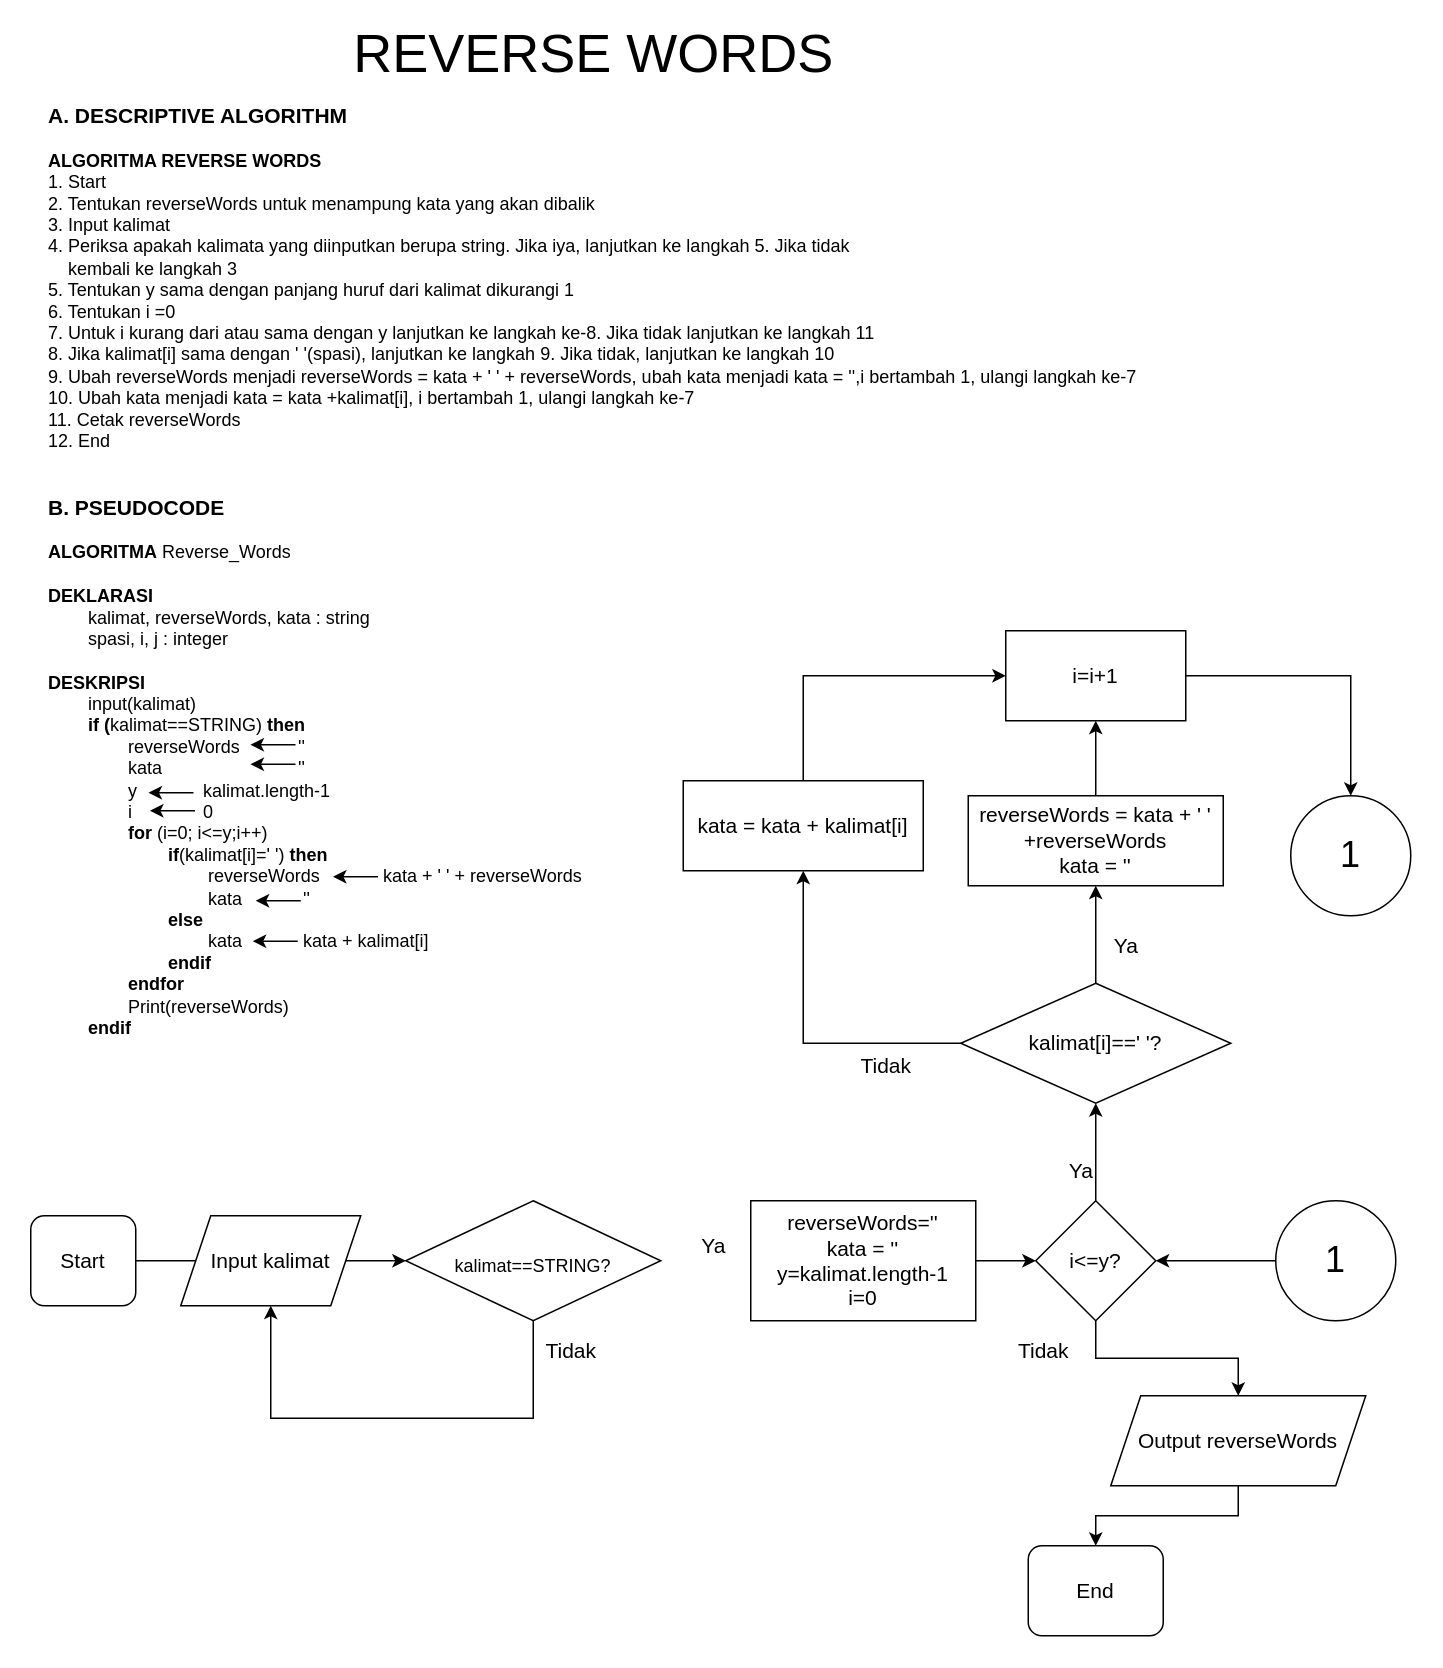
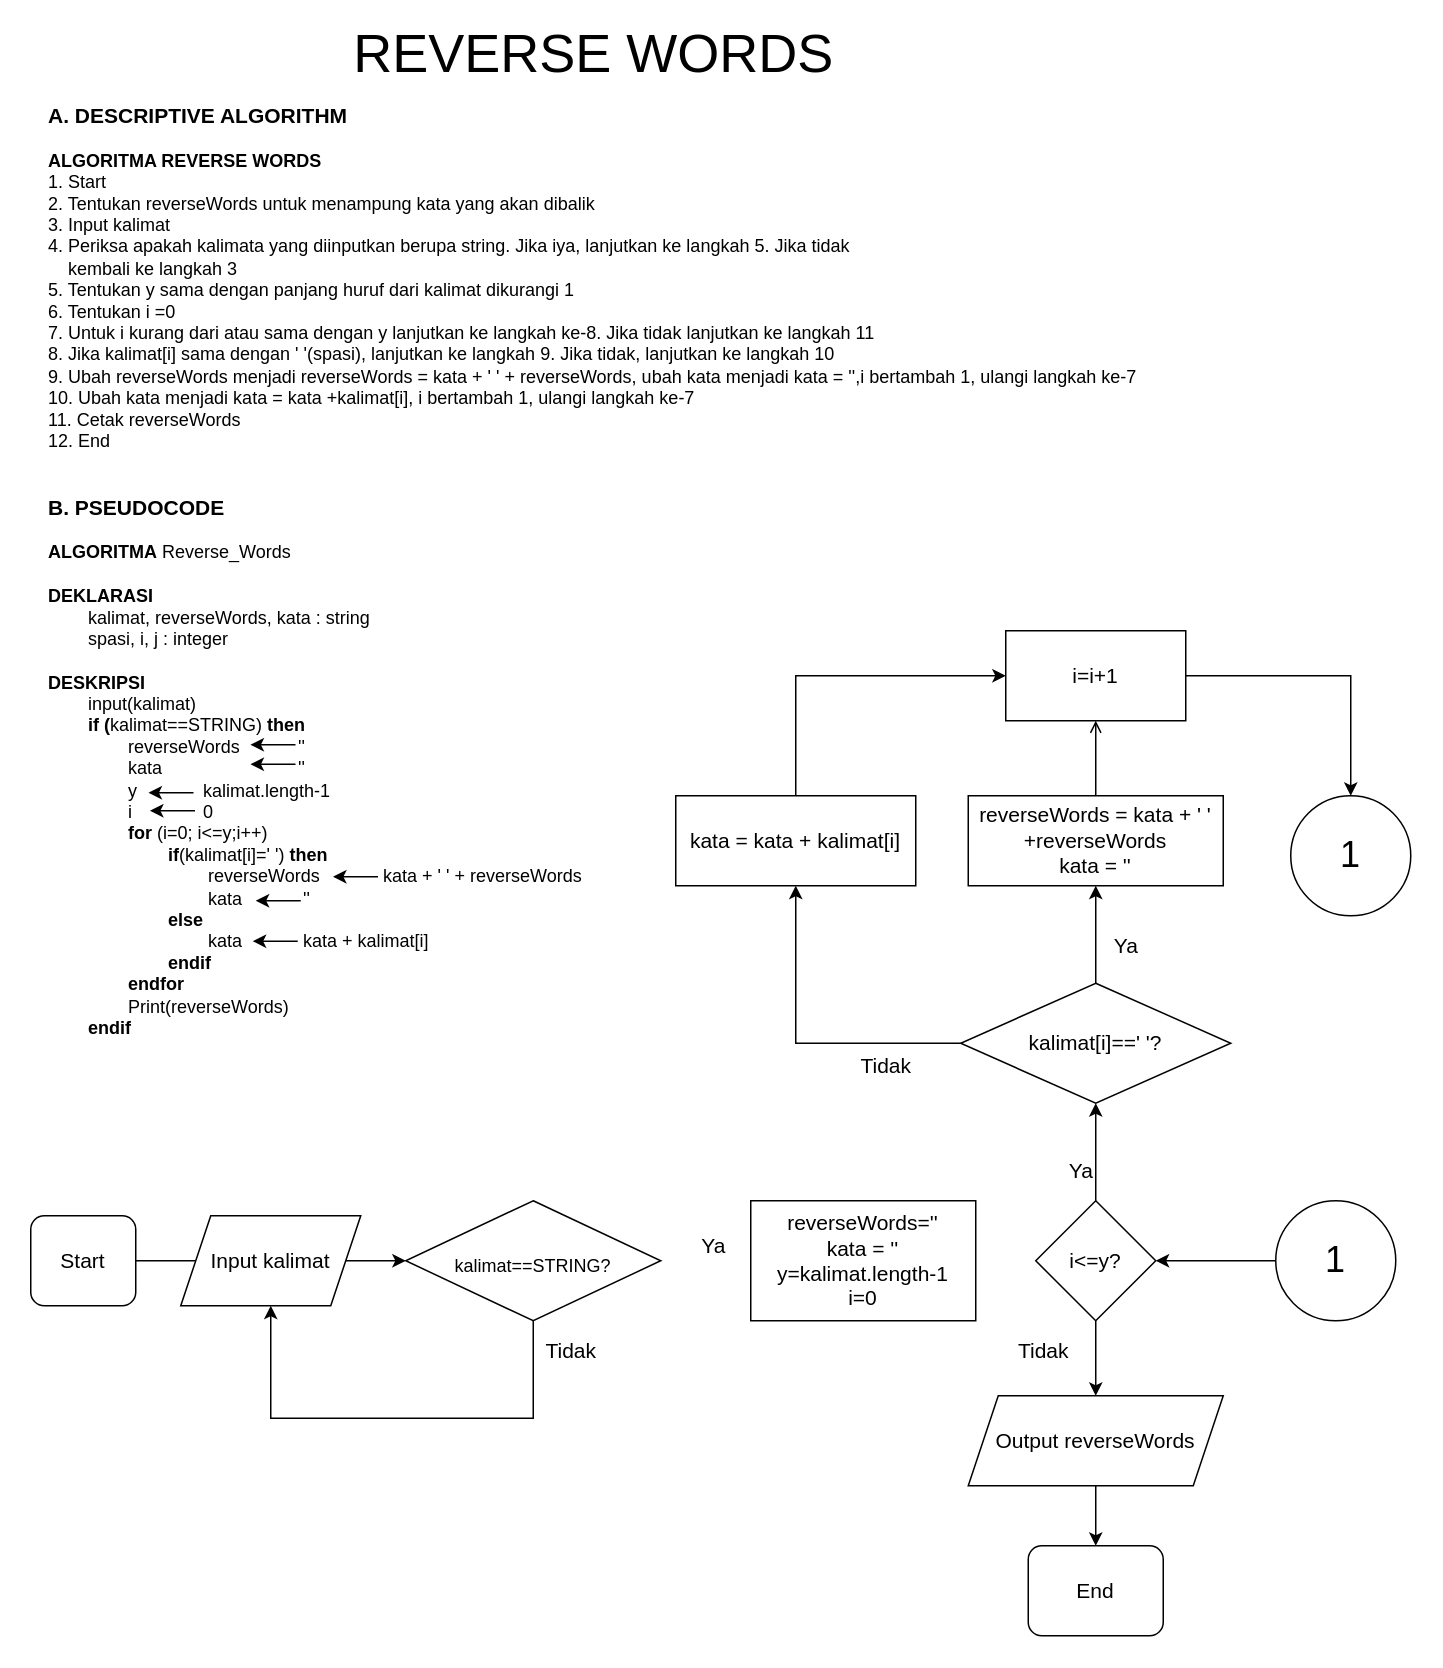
edge "reverseWords = kata + ' ' +reverseWords kata = ''" -> "i=i+1": arrowhead classic -> open
node "kata = kata + kalimat[i]": moved (803, 826) -> (796, 841)
edge "reverseWords='' kata = '' y=kalimat.length-1 i=0" -> "i<=y?": removed
node "Output reverseWords": moved (1238, 1441) -> (1096, 1441)
